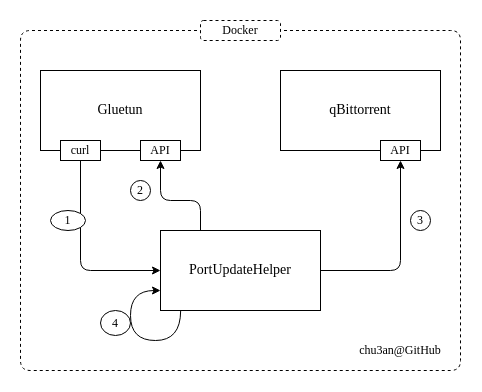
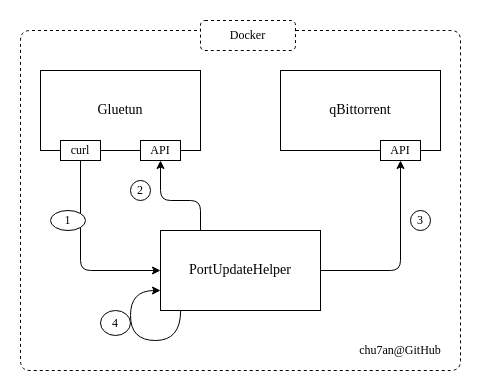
node "Docker": size 80x20 -> 95x30
node "chu3an@GitHub": label "chu3an@GitHub" -> "chu7an@GitHub"
